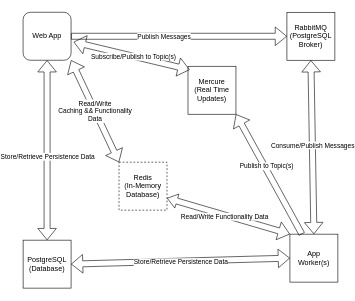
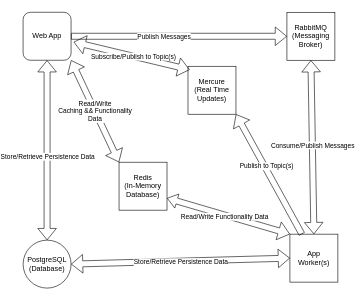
node "RabbitMQ (PostgreSQL Broker)": label "RabbitMQ (PostgreSQL Broker)" -> "RabbitMQ (Messaging Broker)"
node "Redis (In-Memory Database)": style dashed -> solid
node "PostgreSQL (Database)": shape rectangle -> ellipse
